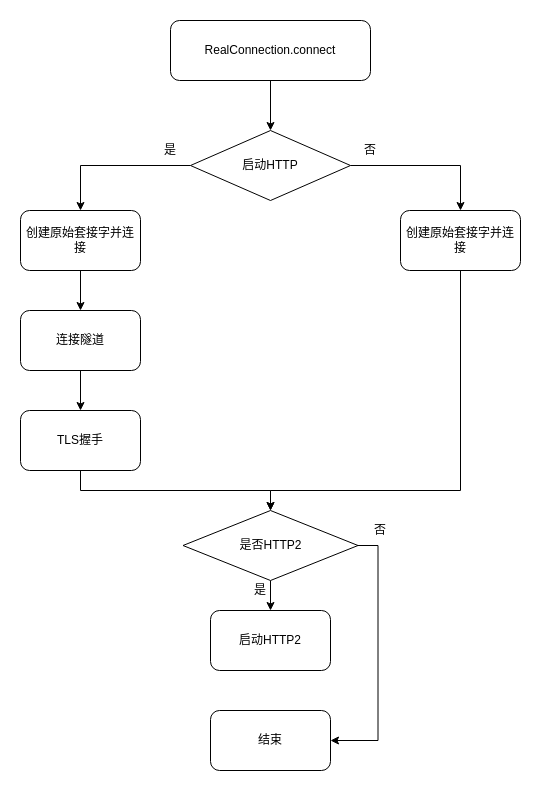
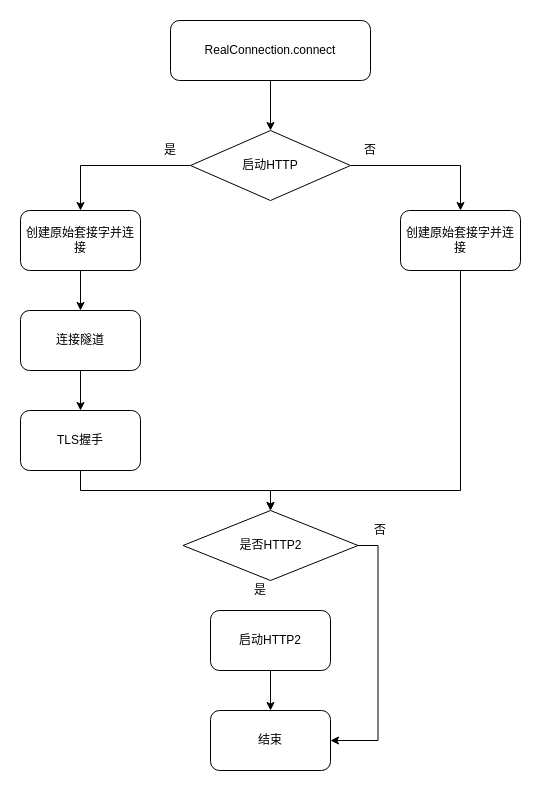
edge "是否HTTP2" -> "启动HTTP2": removed
edge "启动HTTP2" -> "结束": added
